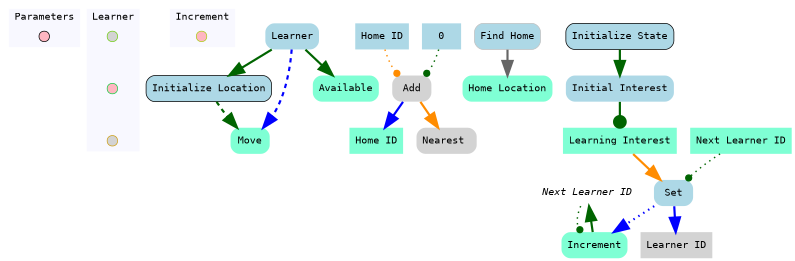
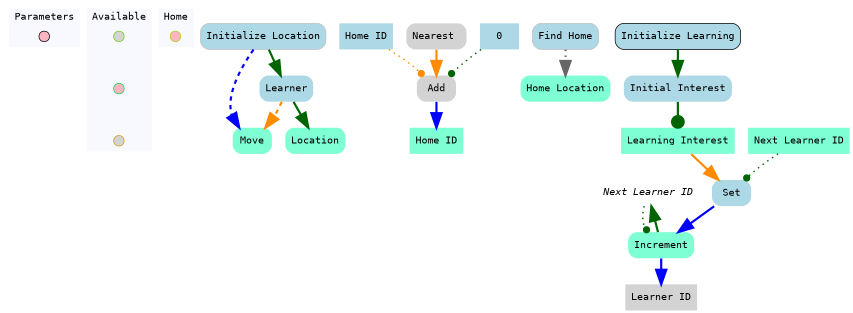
cluster "Learner": label "Learner" -> "Available"
cluster "Increment": label "Increment" -> "Home"
node "Initialize State": label "Initialize State" -> "Initialize Learning"
edge "Find Home" -> "Home Location": style solid -> dotted
edge "Learner" -> "Initialize Location": reversed
edge "Learner" -> "Move": color blue -> darkorange
node "Initialize Location": color black -> gray
node "Available": label "Available" -> "Location"
edge "Initialize Location" -> "Move": color darkgreen -> blue
edge "Add" -> "Nearest": reversed
edge "Set" -> "Learner ID": now "Increment" -> "Learner ID"
edge "Set" -> "Increment": style dotted -> solid
